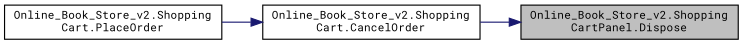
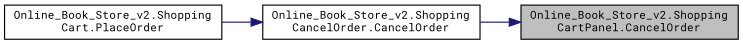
node "Online_Book_Store_v2.Shopping Cart.CancelOrder": label "Online_Book_Store_v2.Shopping Cart.CancelOrder" -> "Online_Book_Store_v2.Shopping CancelOrder.CancelOrder"
node "Online_Book_Store_v2.Shopping CartPanel.Dispose": label "Online_Book_Store_v2.Shopping CartPanel.Dispose" -> "Online_Book_Store_v2.Shopping CartPanel.CancelOrder"
